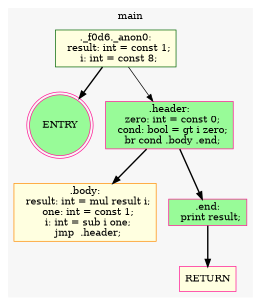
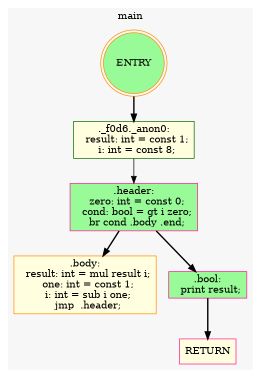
edge "._f0d6._anon0: result: int = const 1; i: int = const 8;" -> "ENTRY": reversed
node "ENTRY": color deeppink -> darkorange
node ".end: print result;": label ".end: print result;" -> ".bool: print result;"
